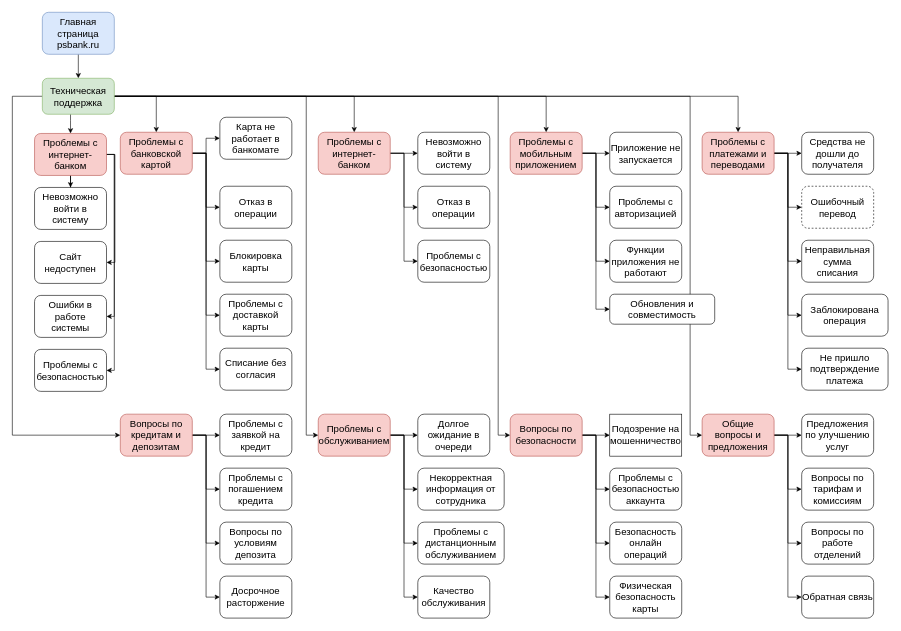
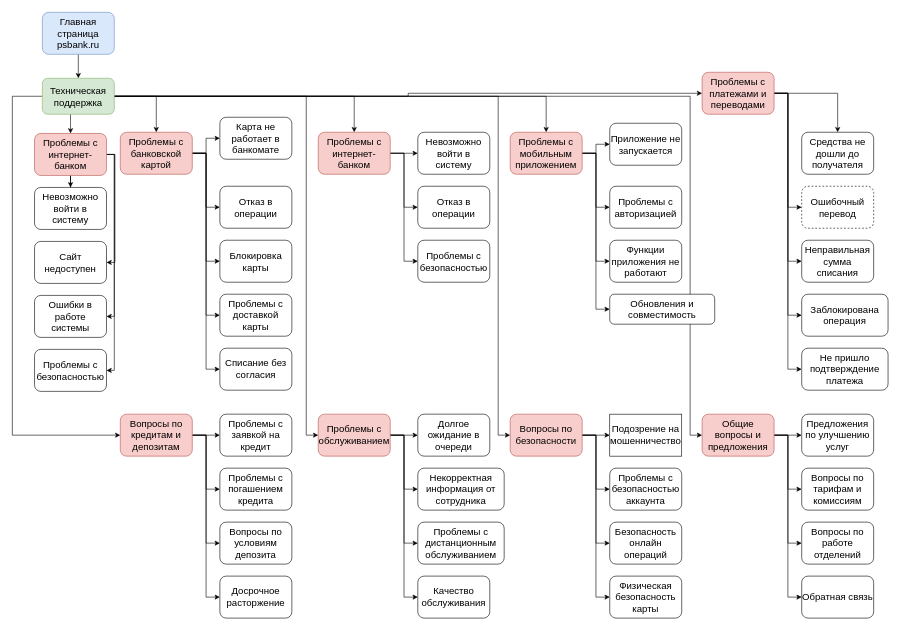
node "Приложение не запускается": moved (646, 153) -> (646, 144)
node "Проблемы с платежами и переводами": moved (738, 153) -> (738, 93)
